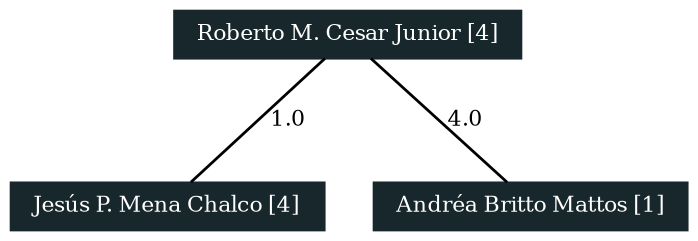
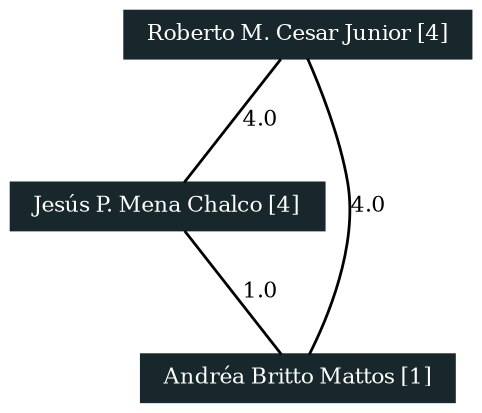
edge "Roberto M. Cesar Junior [4]" -- "Jesús P. Mena Chalco [4]": label "1.0" -> "4.0"
edge "Jesús P. Mena Chalco [4]" -- "Andréa Britto Mattos [1]": added, label "1.0"
